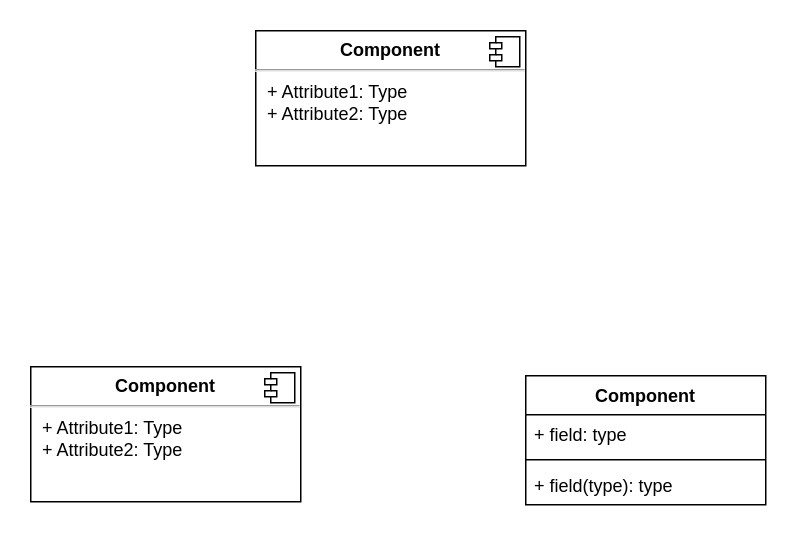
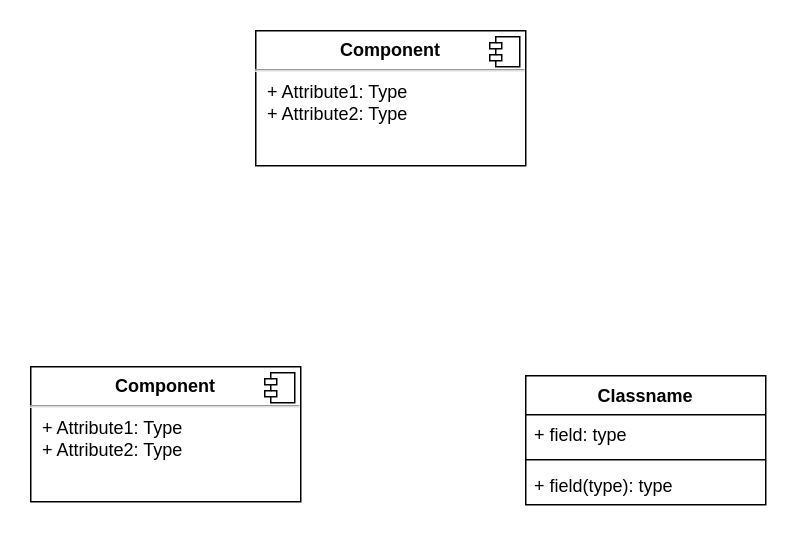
node "Component": label "Component" -> "Classname"
